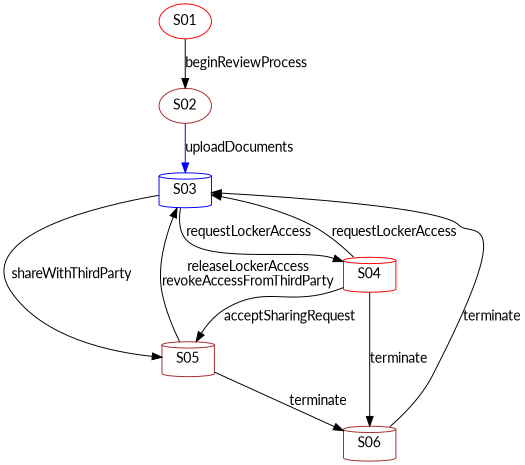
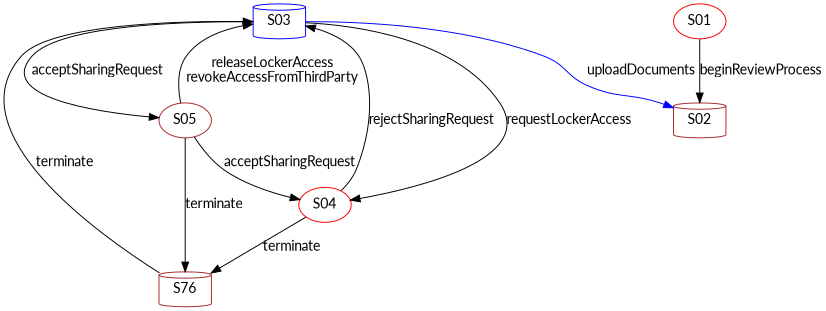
node "S02": shape ellipse -> cylinder
edge "S02" -> "S03": reversed
edge "S04" -> "S03": label "requestLockerAccess" -> "rejectSharingRequest"
edge "S03" -> "S05": label "shareWithThirdParty" -> "acceptSharingRequest"
node "S04": shape cylinder -> ellipse
edge "S04" -> "S05": reversed
node "S05": shape cylinder -> ellipse
node "S06": label "S06" -> "S76"
